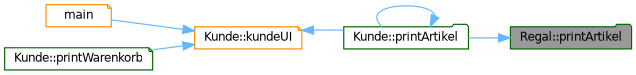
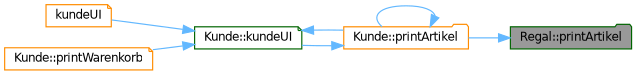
node "main": label "main" -> "kundeUI"
node "Kunde::kundeUI": color darkorange -> darkgreen
node "Kunde::printArtikel": color darkgreen -> darkorange
edge "Kunde::kundeUI" -> "Kunde::printArtikel": added
node "Kunde::printWarenkorb": color darkgreen -> darkorange
